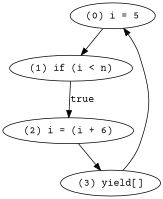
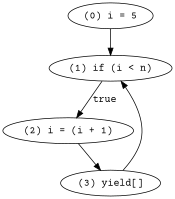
edge "(3) yield[]" -> "(0) i = 5": now "(3) yield[]" -> "(1) if (i < n)"
node "(2) i = (i + 6)": label "(2) i = (i + 6)" -> "(2) i = (i + 1)"
